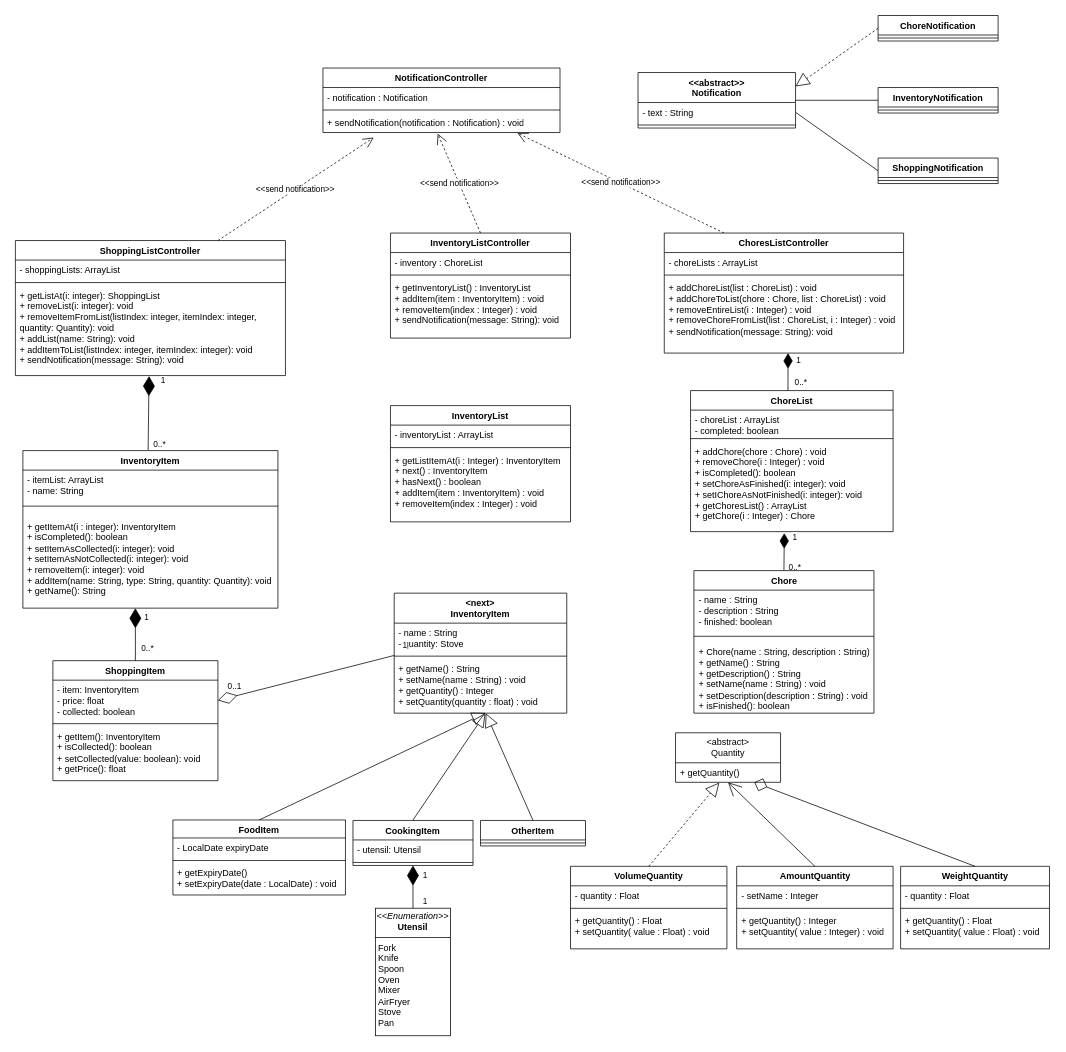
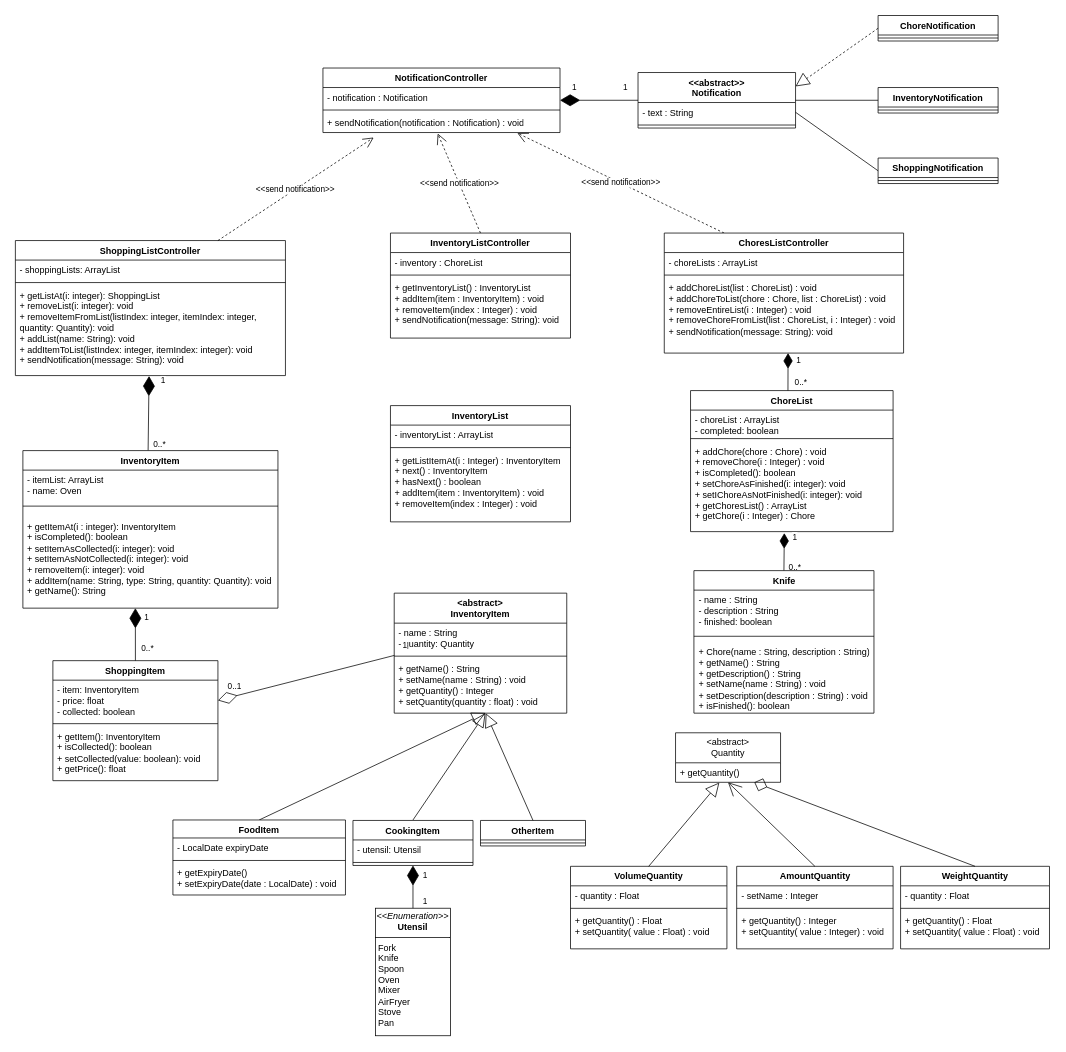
edge "<<abstract>> Notification" -> "NotificationController": added, labels "1", "1"
node "- itemList: ArrayList - name: String": label "- itemList: ArrayList - name: String" -> "- itemList: ArrayList - name: Oven"
node "Chore": label "Chore" -> "Knife"
node "<next> InventoryItem": label "<next> InventoryItem" -> "<abstract> InventoryItem"
node "- name : String - quantity: Stove": label "- name : String - quantity: Stove" -> "- name : String - quantity: Quantity"
edge "VolumeQuantity" -> "+ getQuantity()": style dashed -> solid
